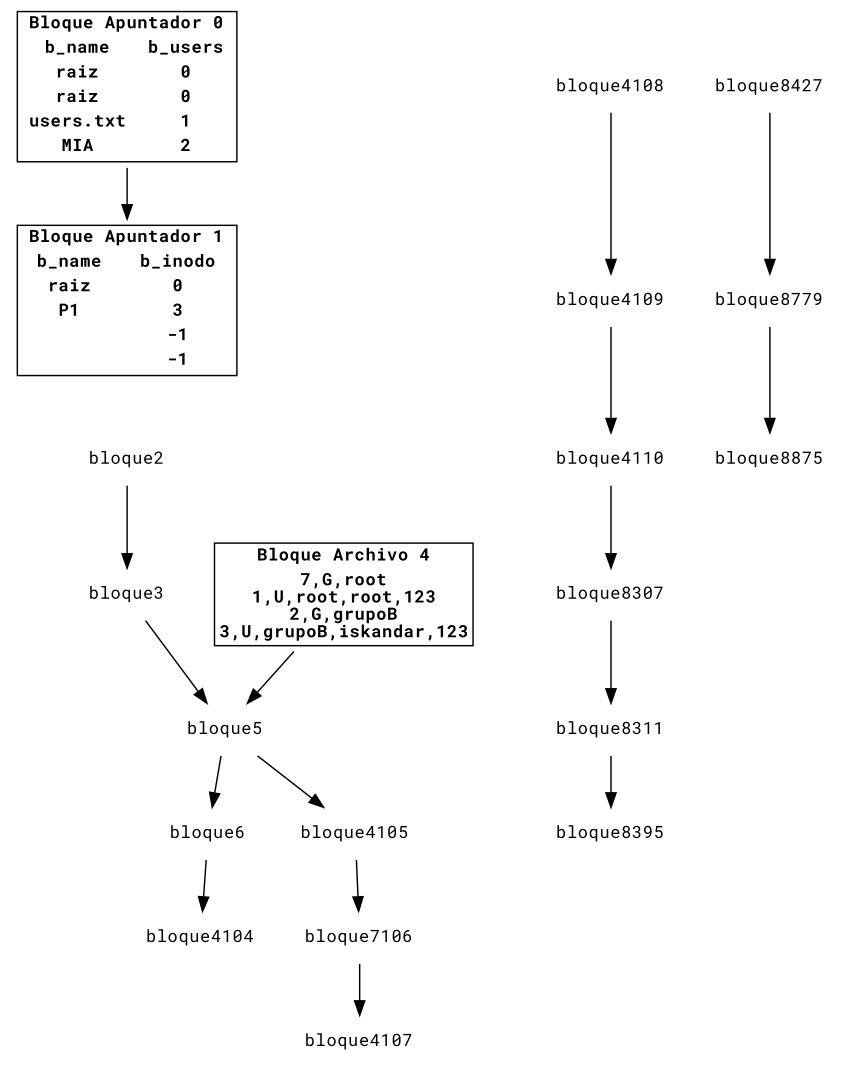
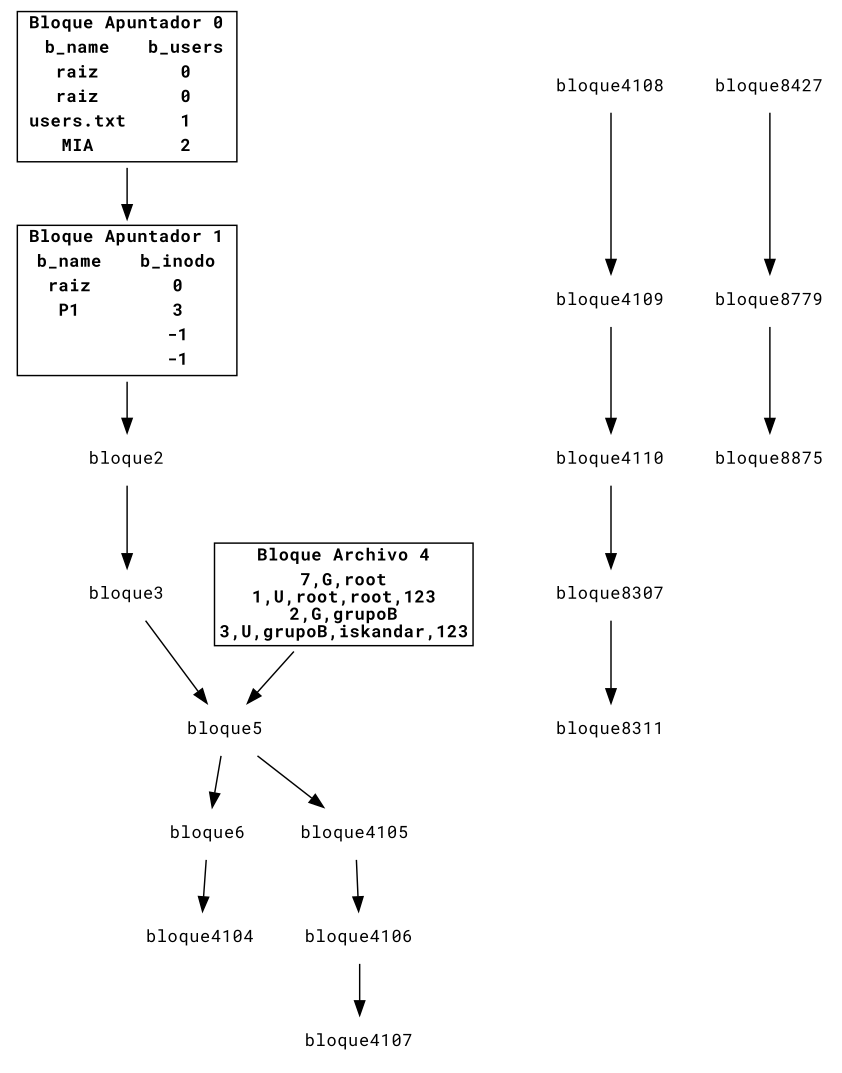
edge "Bloque Apuntador 1" -> "bloque2": added
node "bloque8395": removed
node "bloque7106": label "bloque7106" -> "bloque4106"
